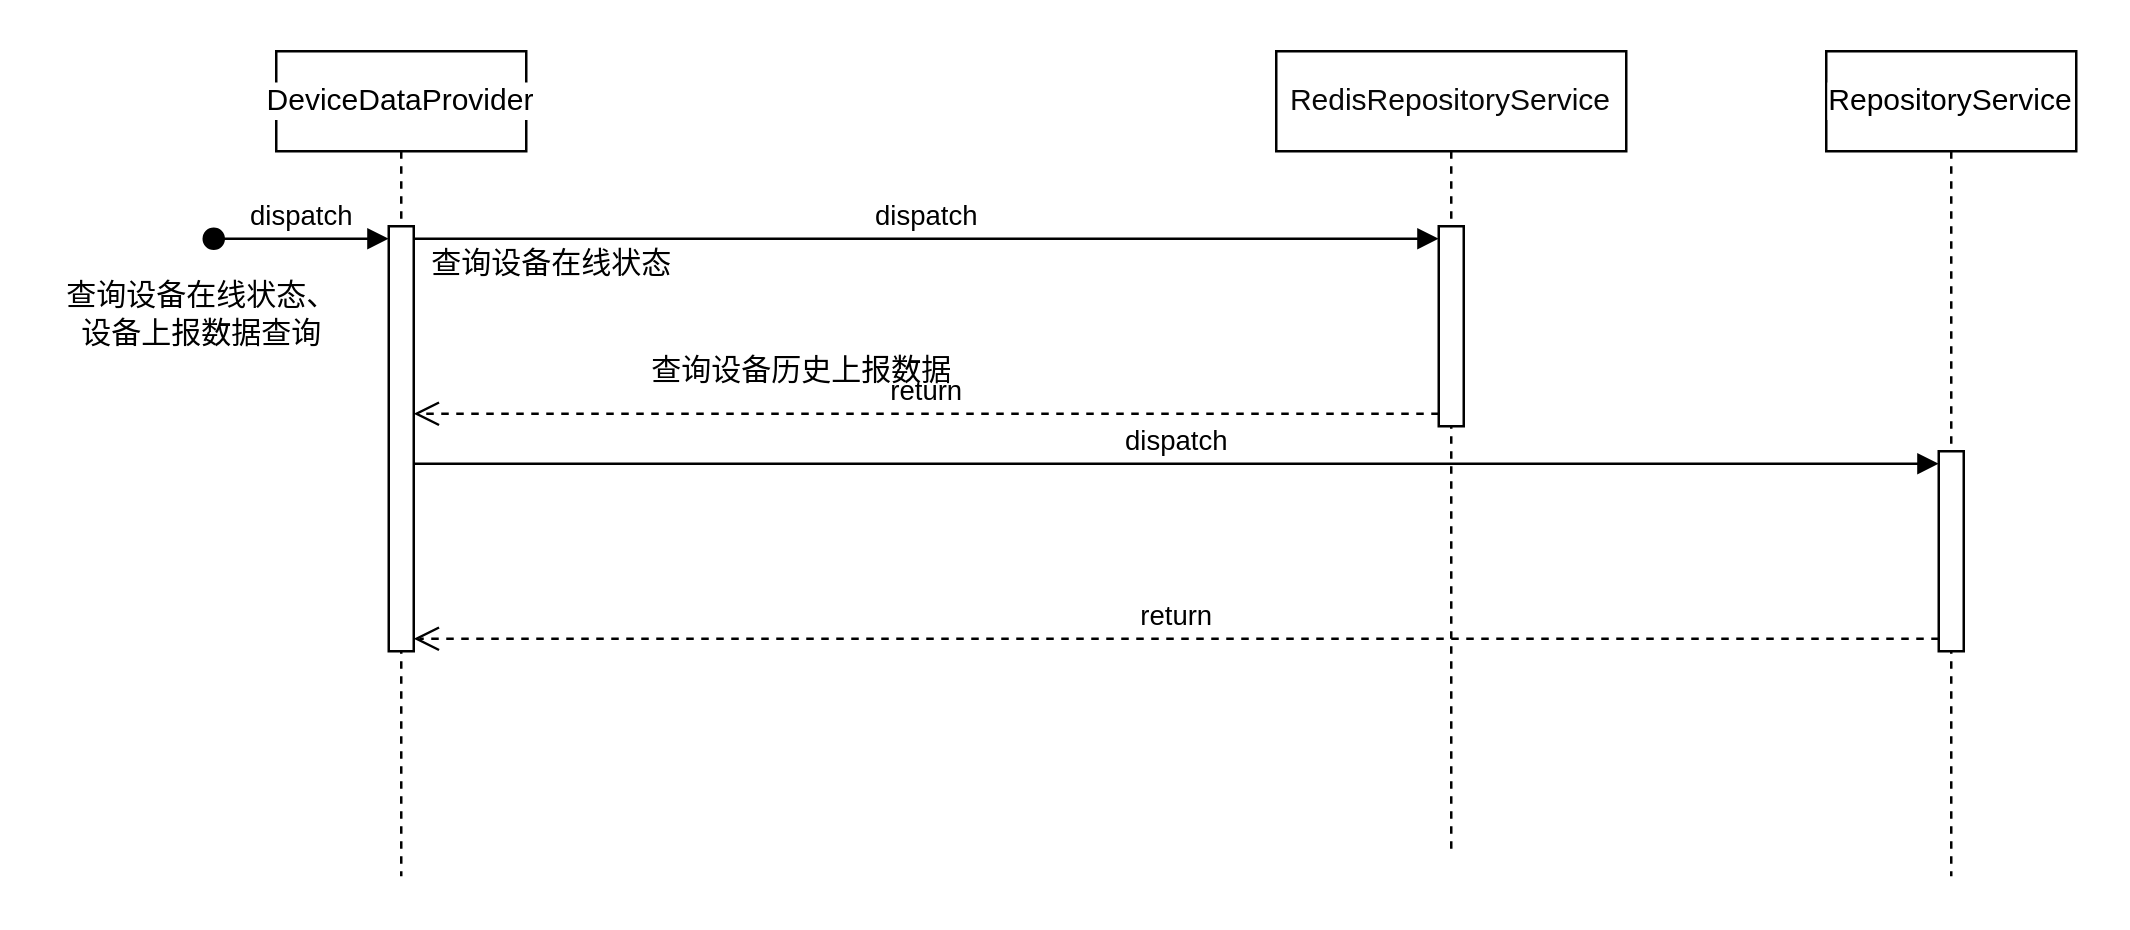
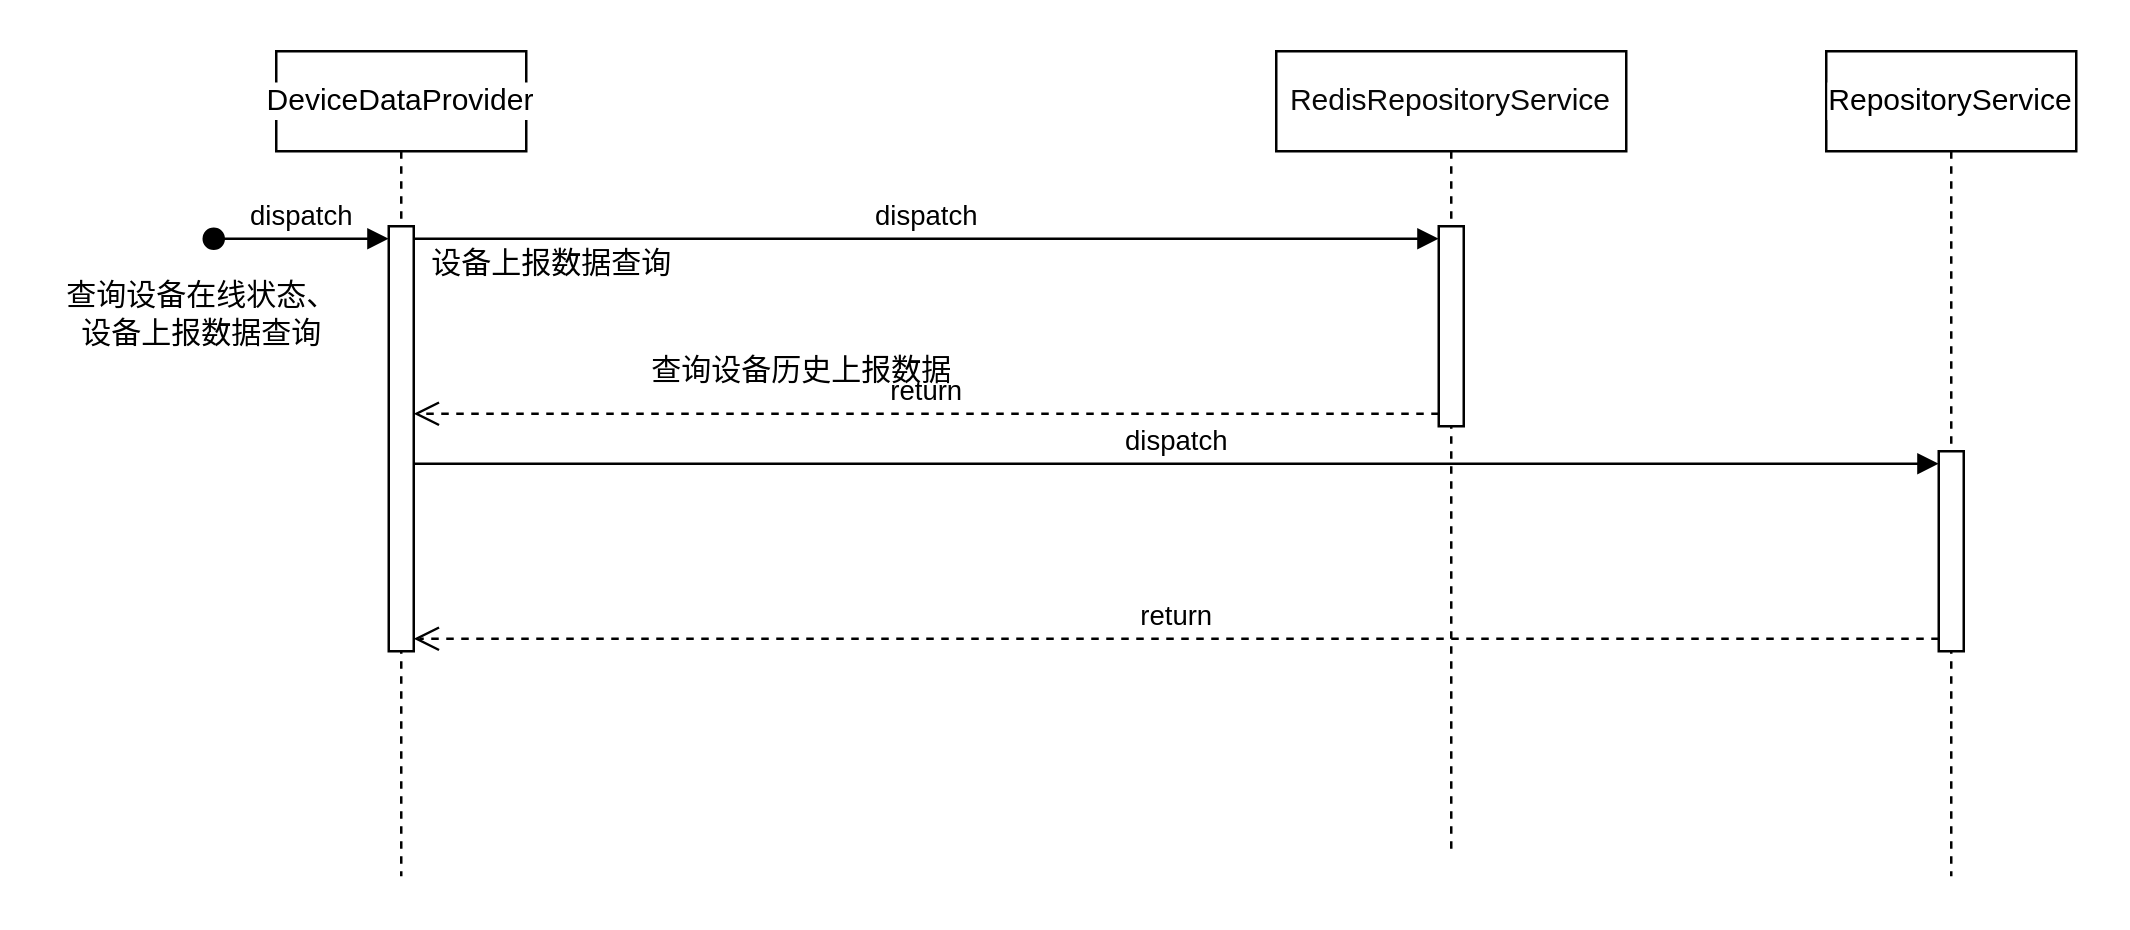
node "查询设备在线状态": label "查询设备在线状态" -> "设备上报数据查询"
